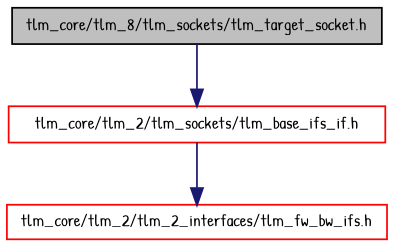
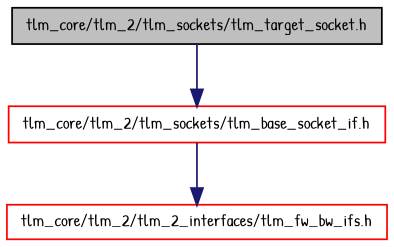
node "tlm_core/tlm_8/tlm_sockets/tlm_target_socket.h": label "tlm_core/tlm_8/tlm_sockets/tlm_target_socket.h" -> "tlm_core/tlm_2/tlm_sockets/tlm_target_socket.h"
node "tlm_core/tlm_2/tlm_sockets/tlm_base_ifs_if.h": label "tlm_core/tlm_2/tlm_sockets/tlm_base_ifs_if.h" -> "tlm_core/tlm_2/tlm_sockets/tlm_base_socket_if.h"
